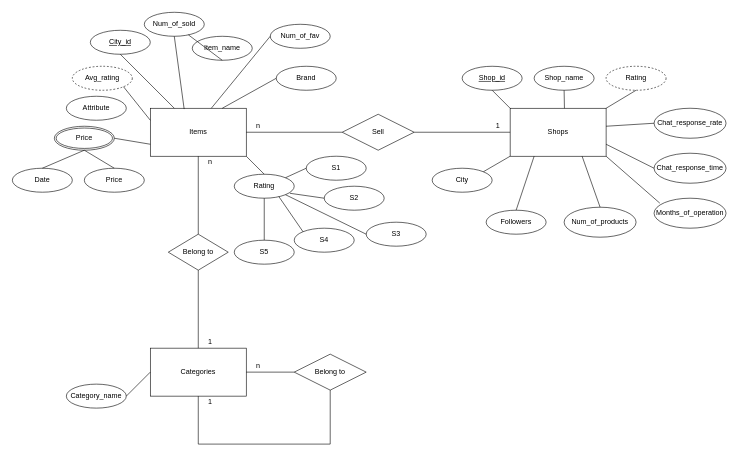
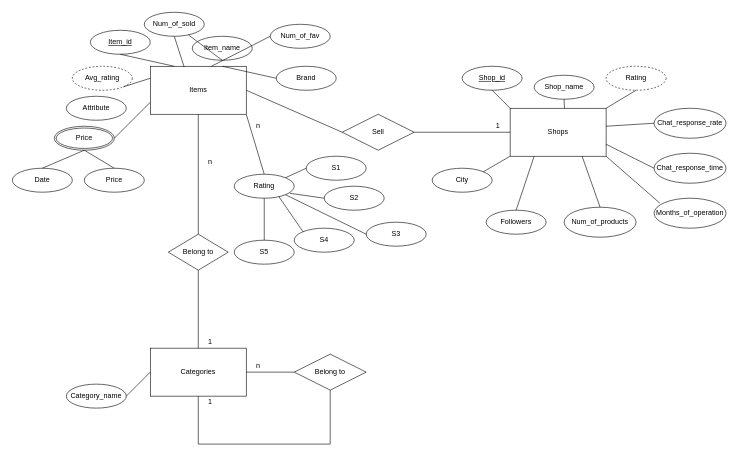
node "City_id": label "City_id" -> "Item_id"
node "Shop_name": moved (564, 78) -> (564, 87)
node "Items": moved (198, 132) -> (198, 90)
